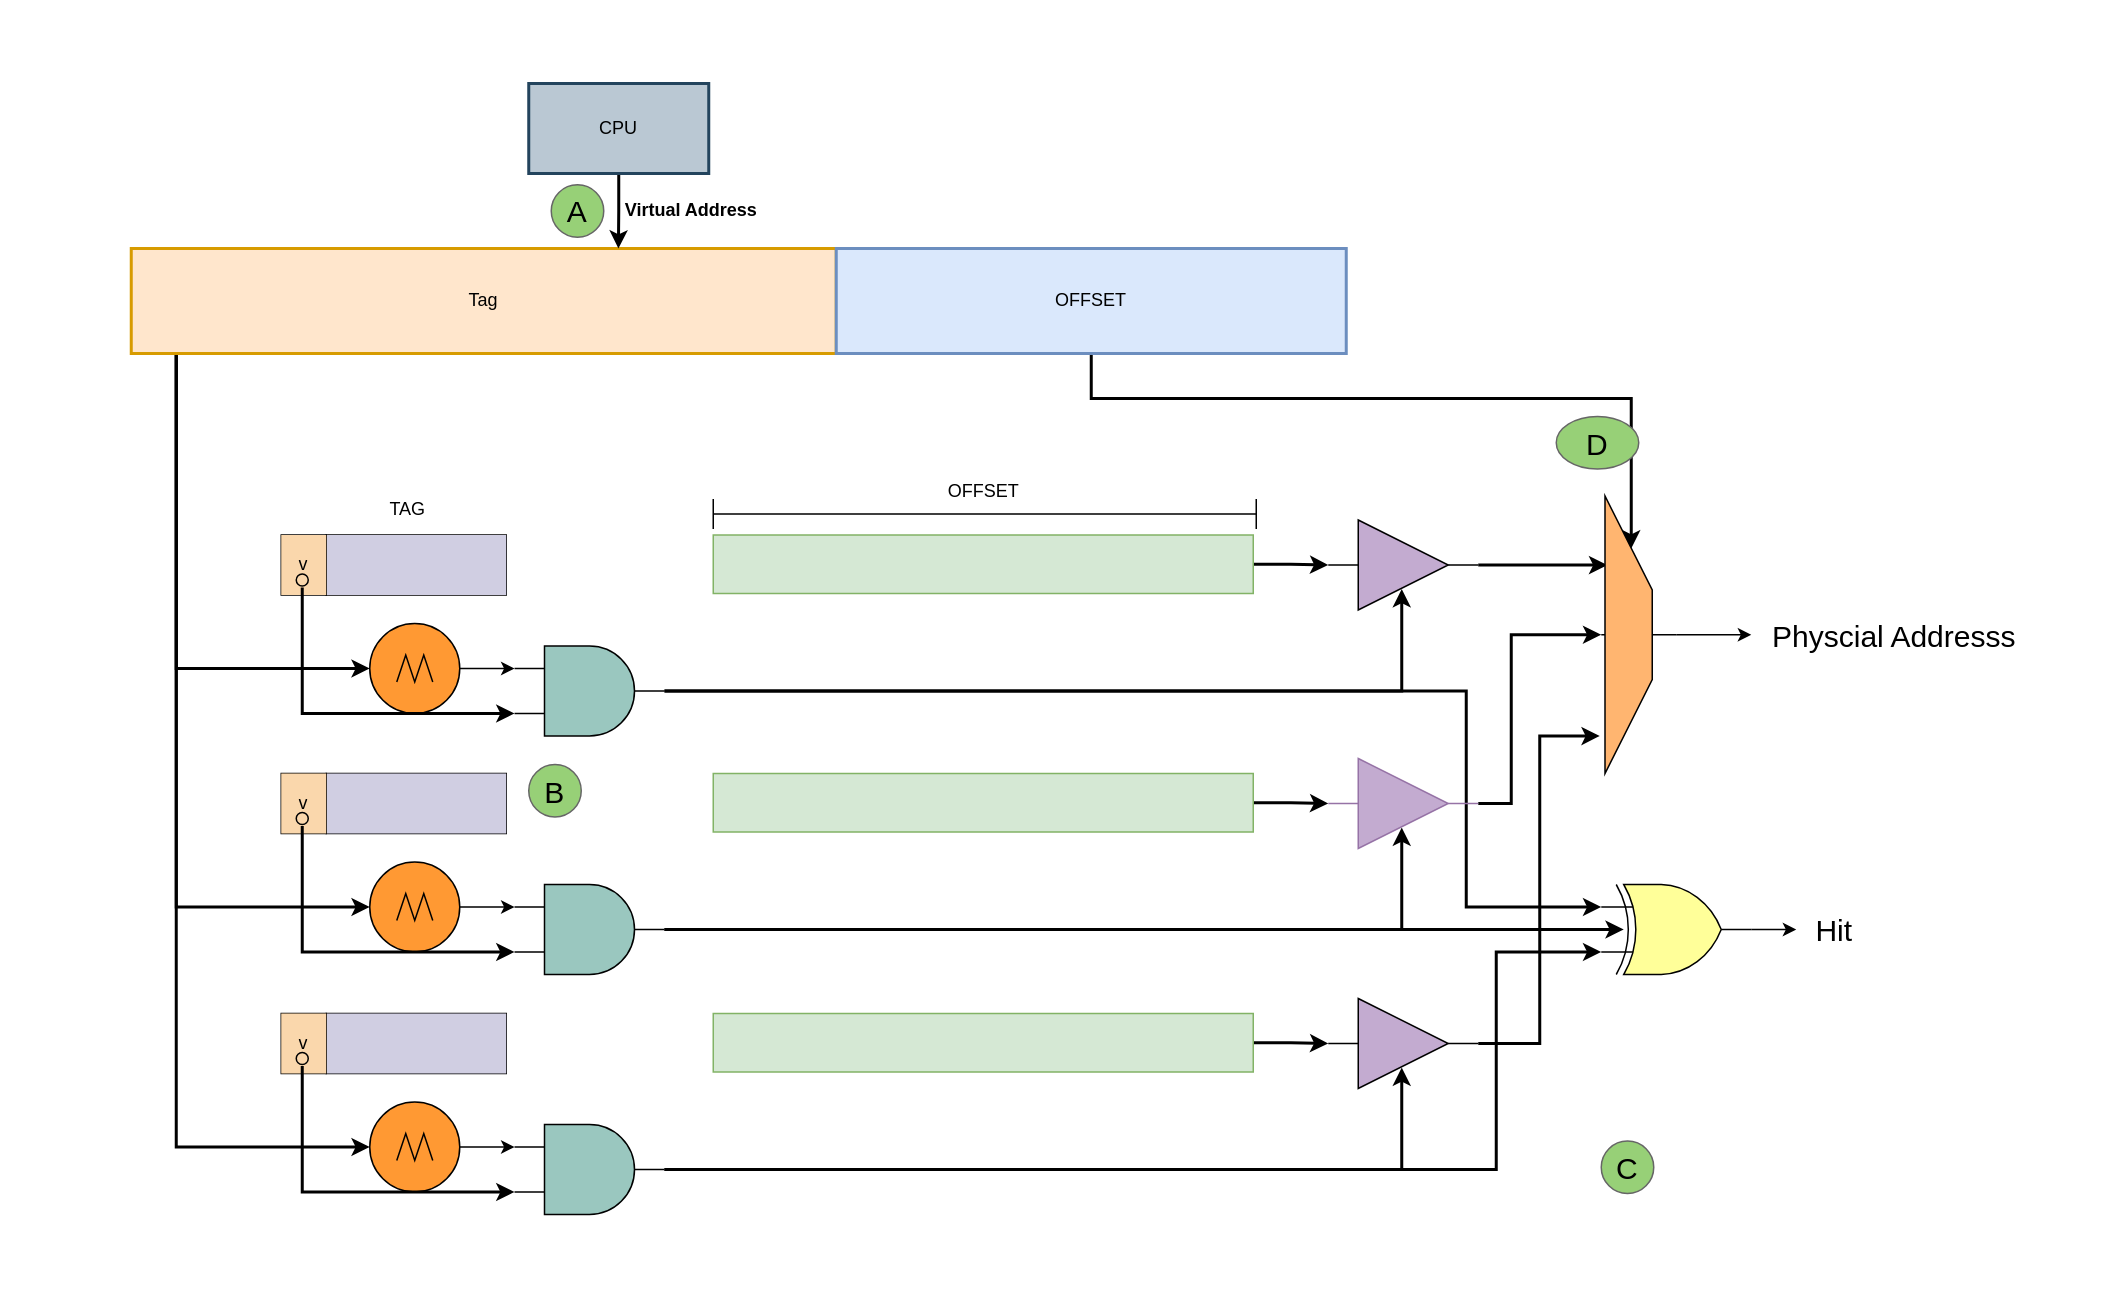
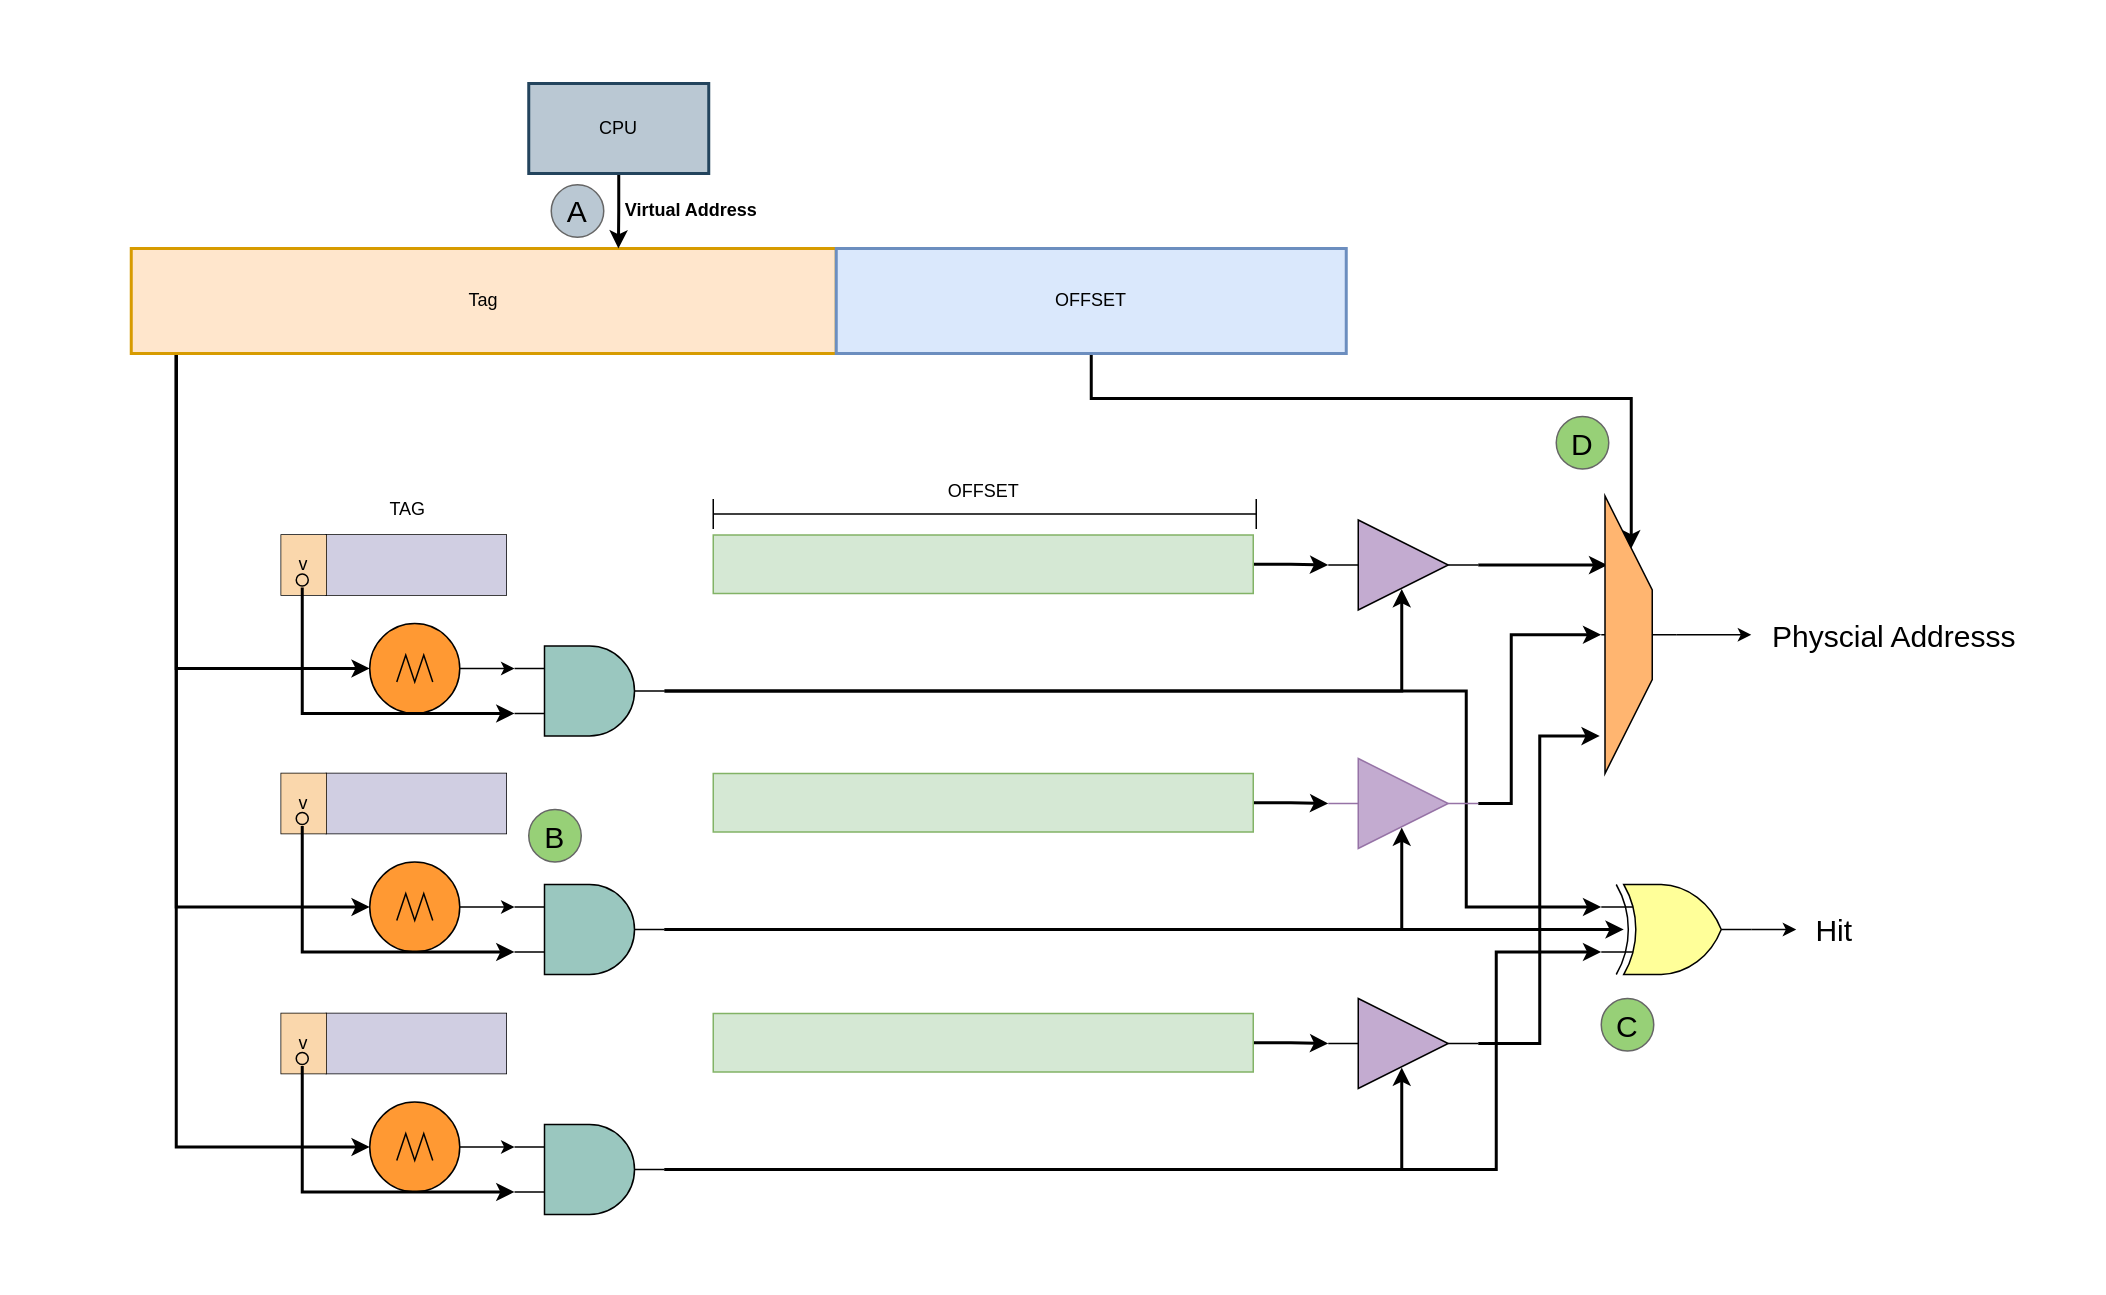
node "A": fillcolor #97d077 -> #bac8d3
node "D": size 83x53 -> 53x53
node "B": moved (555, 791) -> (555, 836)
node "C": moved (1628, 1167) -> (1628, 1025)
